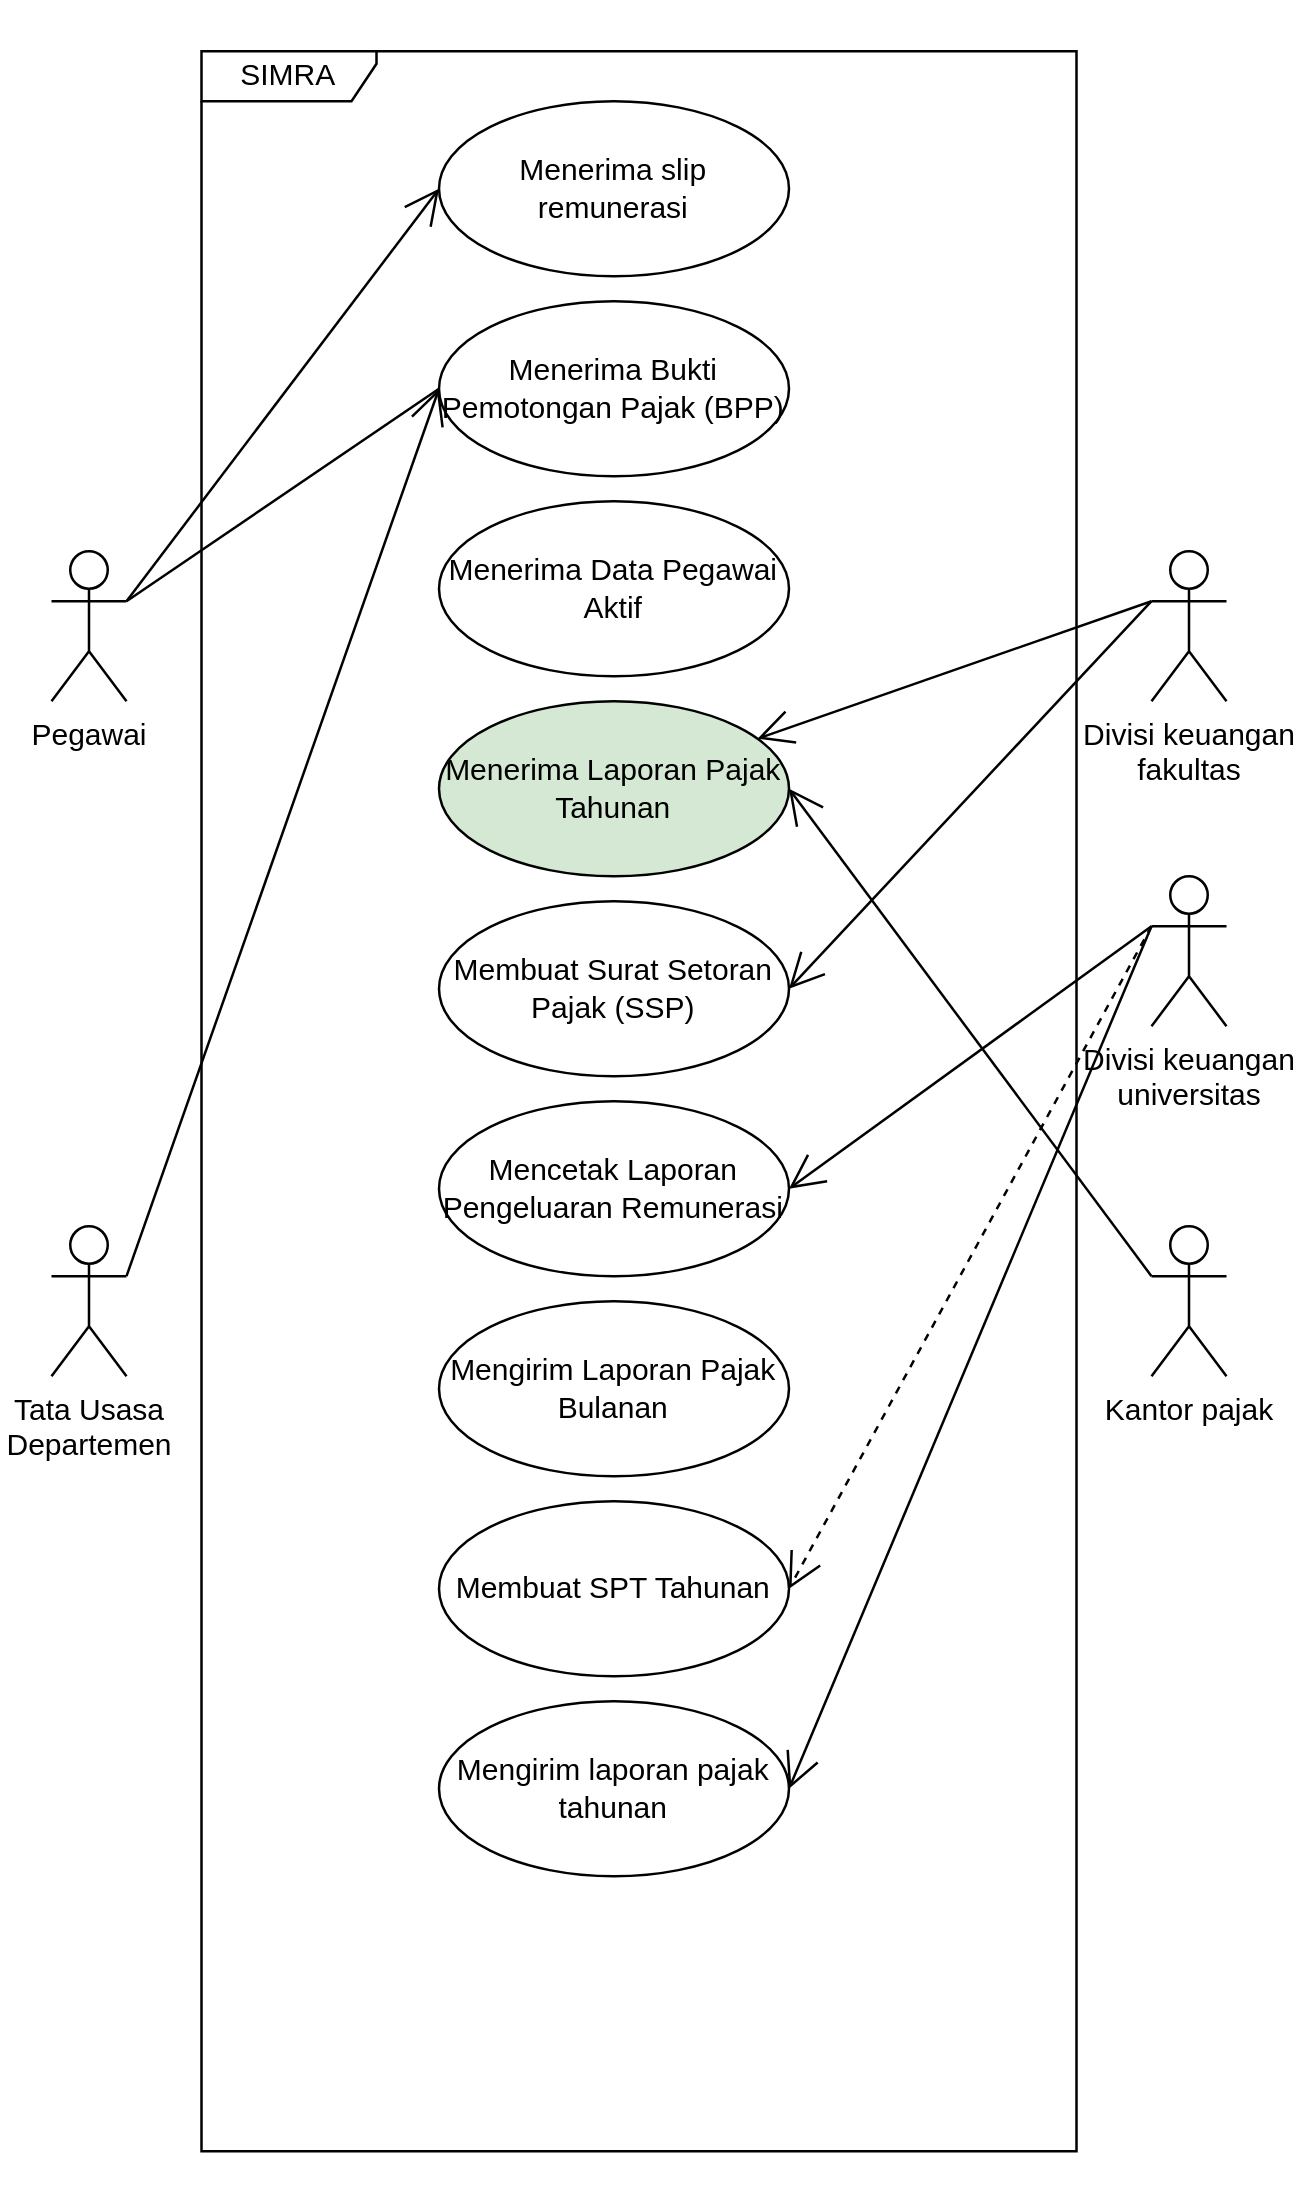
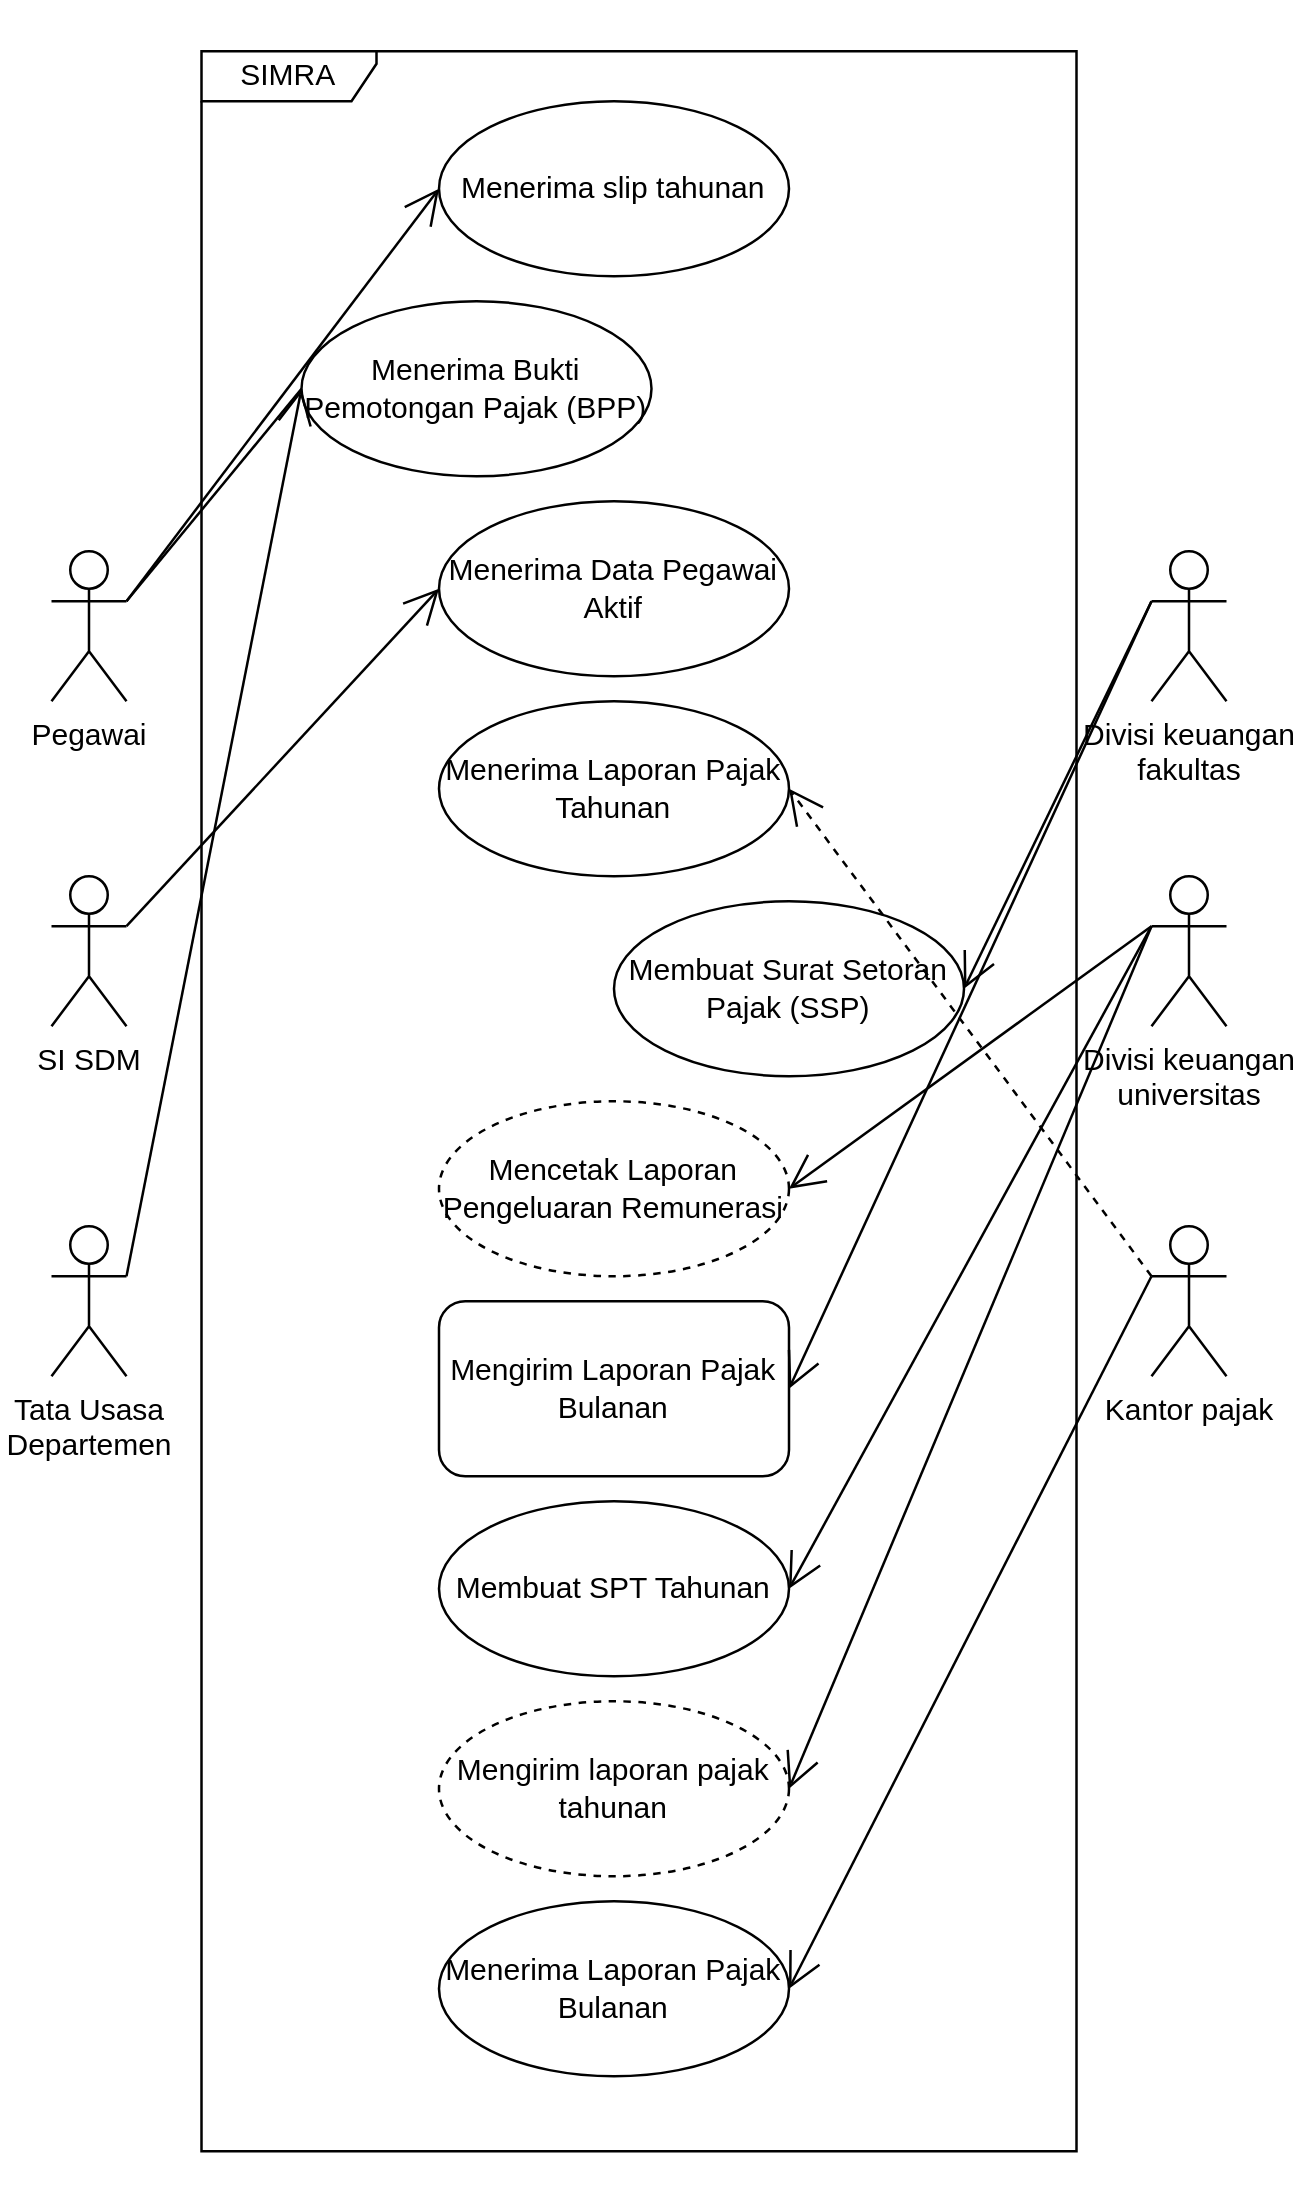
node "Menerima slip remunerasi": label "Menerima slip remunerasi" -> "Menerima slip tahunan"
node "Menerima Bukti Pemotongan Pajak (BPP)": moved (614, 389) -> (476, 389)
edge "SI SDM" -> "Menerima Data Pegawai Aktif": added
edge "Divisi keuangan fakultas" -> "Menerima Laporan Pajak Tahunan": now "Divisi keuangan fakultas" -> "Mengirim Laporan Pajak Bulanan"
node "Menerima Laporan Pajak Tahunan": fillcolor #d5e8d4 -> #ffffff
node "SI SDM": added
edge "Kantor pajak" -> "Menerima Laporan Pajak Tahunan": style solid -> dashed
node "Membuat Surat Setoran Pajak (SSP)": moved (614, 989) -> (789, 989)
node "Mencetak Laporan Pengeluaran Remunerasi": style solid -> dashed
edge "Divisi keuangan universitas" -> "Membuat SPT Tahunan": style dashed -> solid
node "Mengirim Laporan Pajak Bulanan": shape ellipse -> rounded rectangle
edge "Kantor pajak" -> "Menerima Laporan Pajak Bulanan": added
node "Mengirim laporan pajak tahunan": style solid -> dashed
node "Menerima Laporan Pajak Bulanan": added
